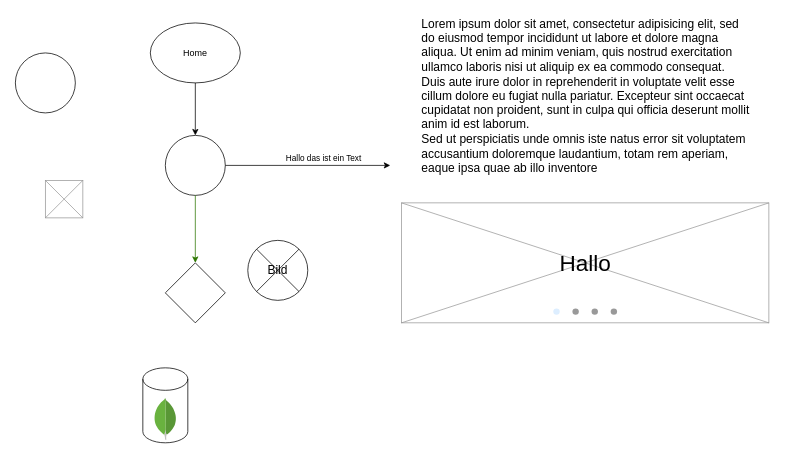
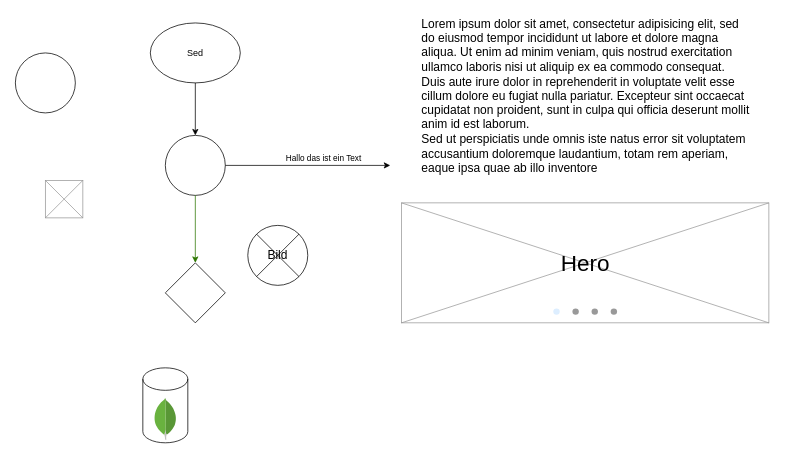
node "Home": label "Home" -> "Sed"
node "Hallo": label "Hallo" -> "Hero"
node "Bild": moved (278, 270) -> (278, 255)
